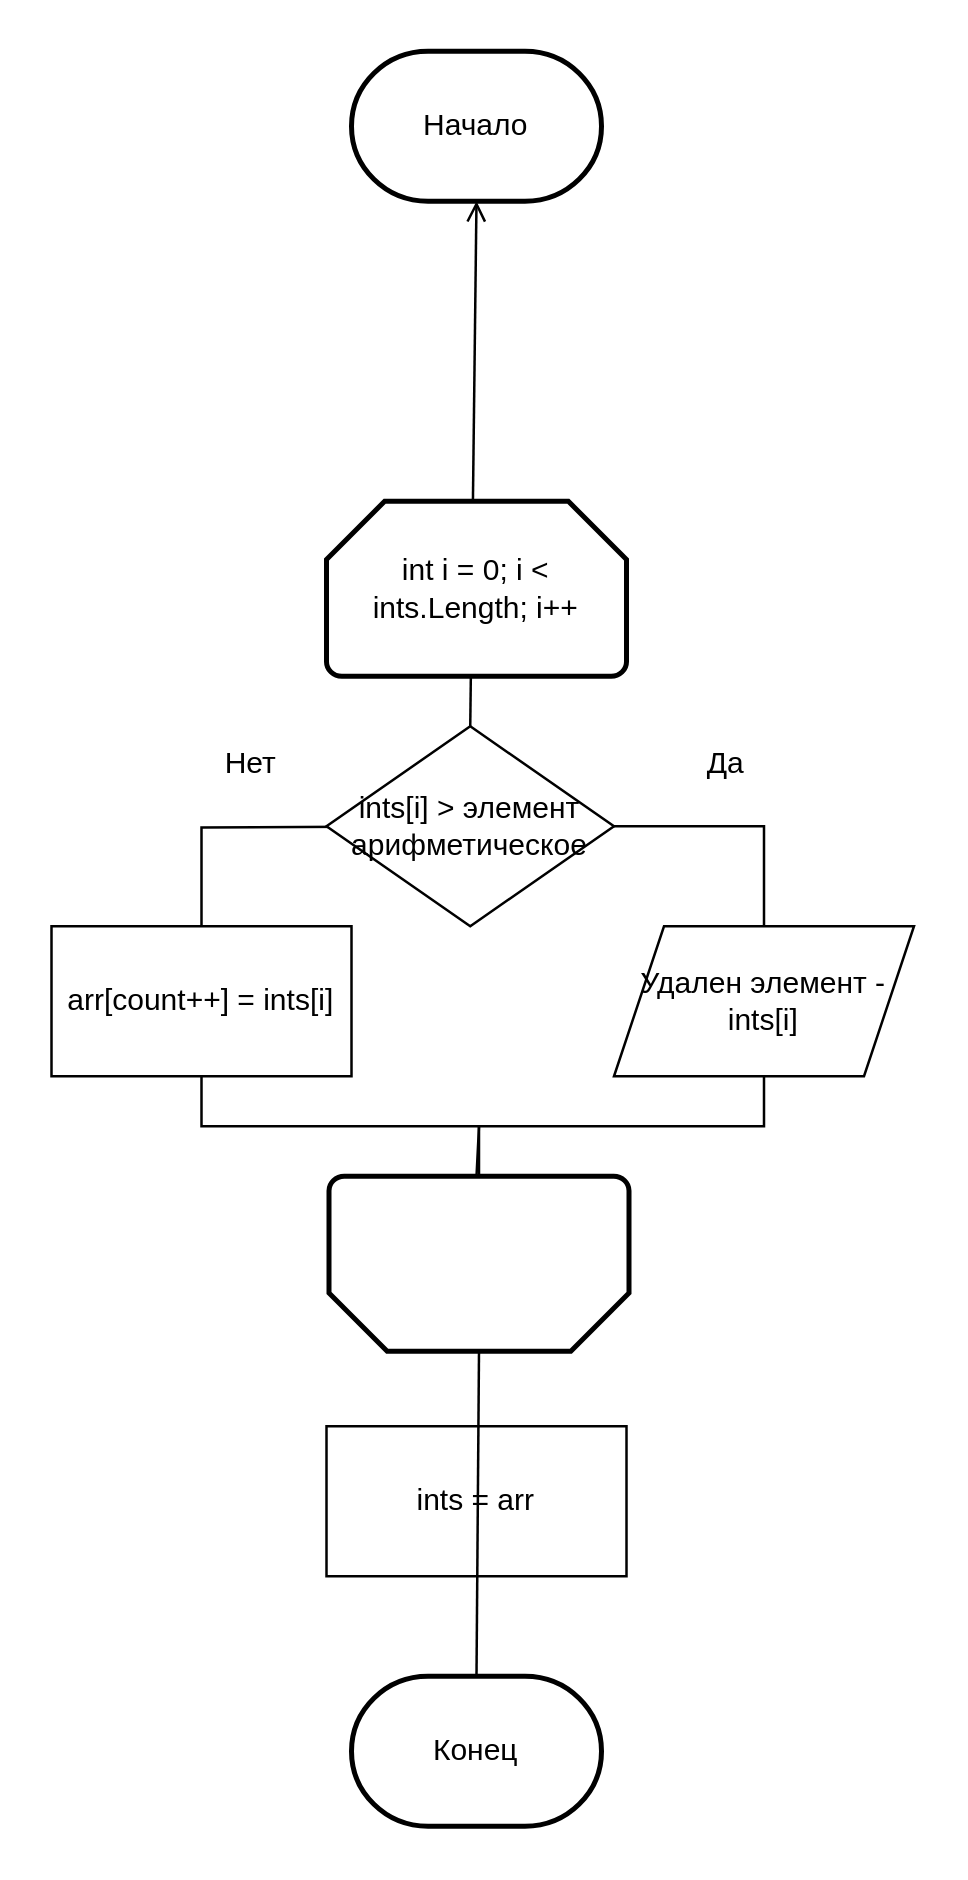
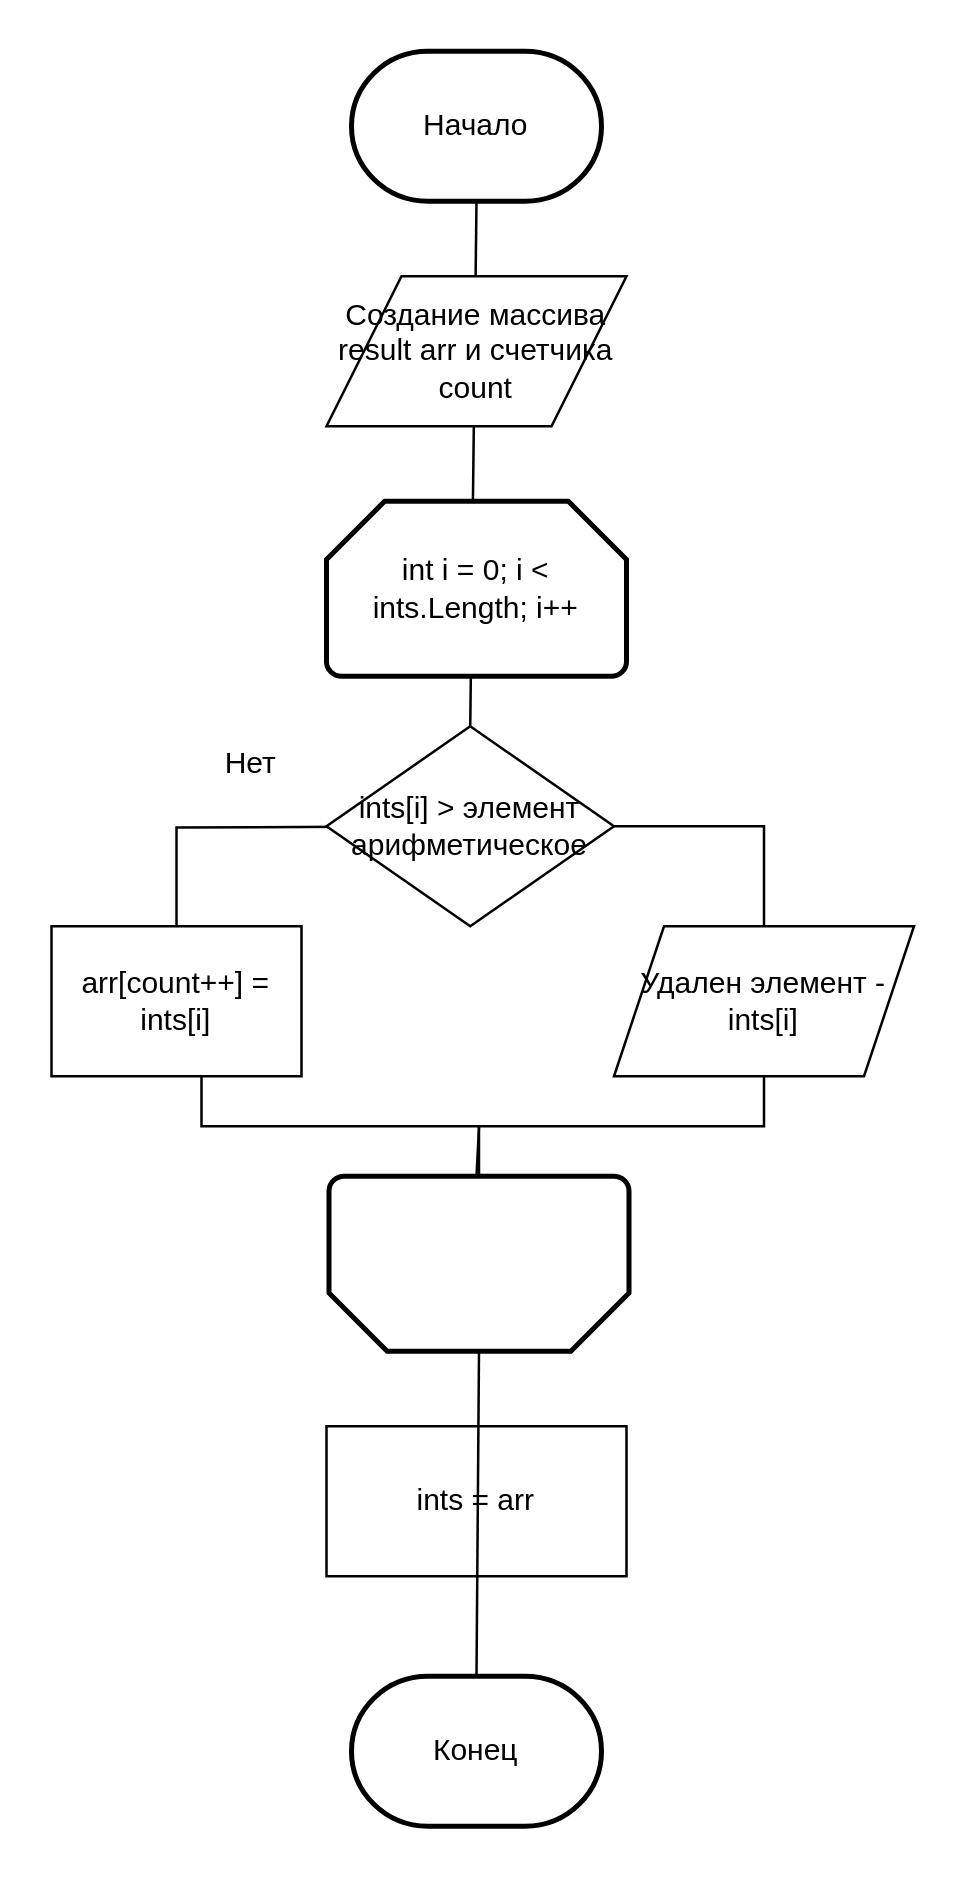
edge "ints[i] > элемент арифметическое" -> "Начало": arrowhead open -> none
node "Создание массива result arr и счетчика count": added
node "Да": removed
node "arr[count++] = ints[i]": size 300x150 -> 250x150
